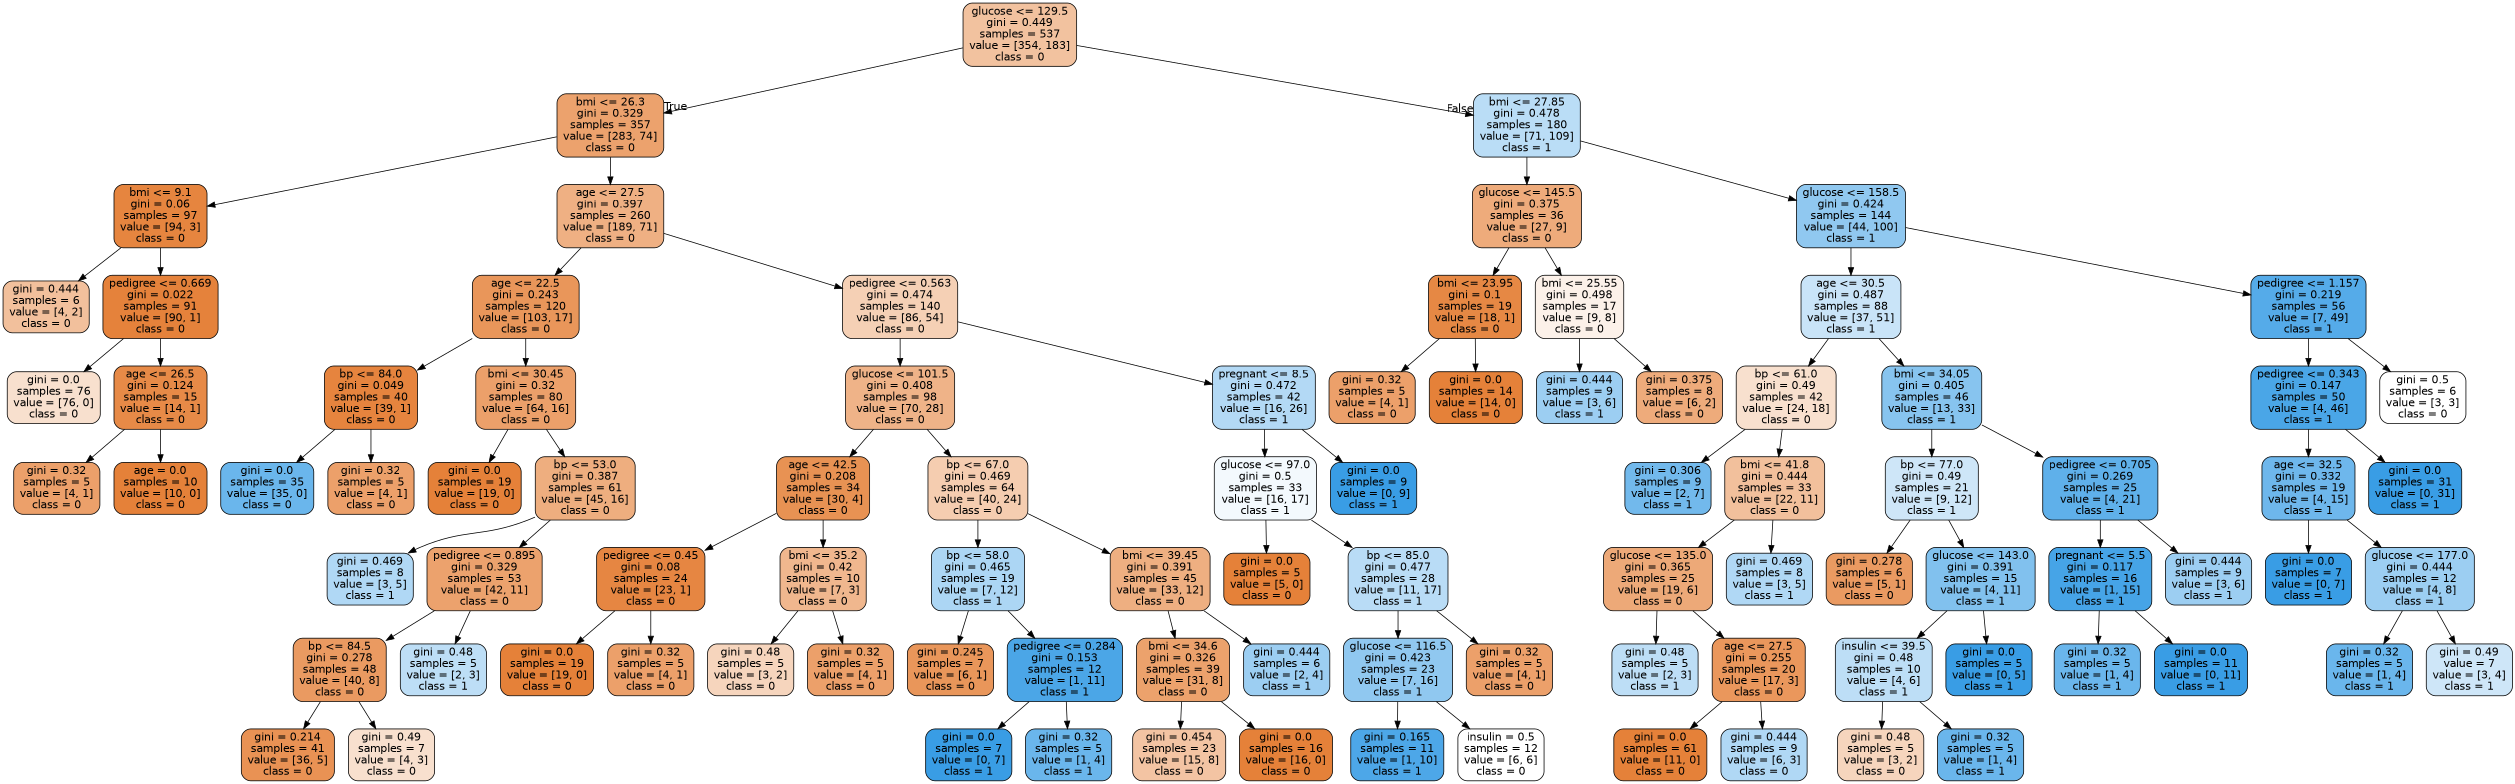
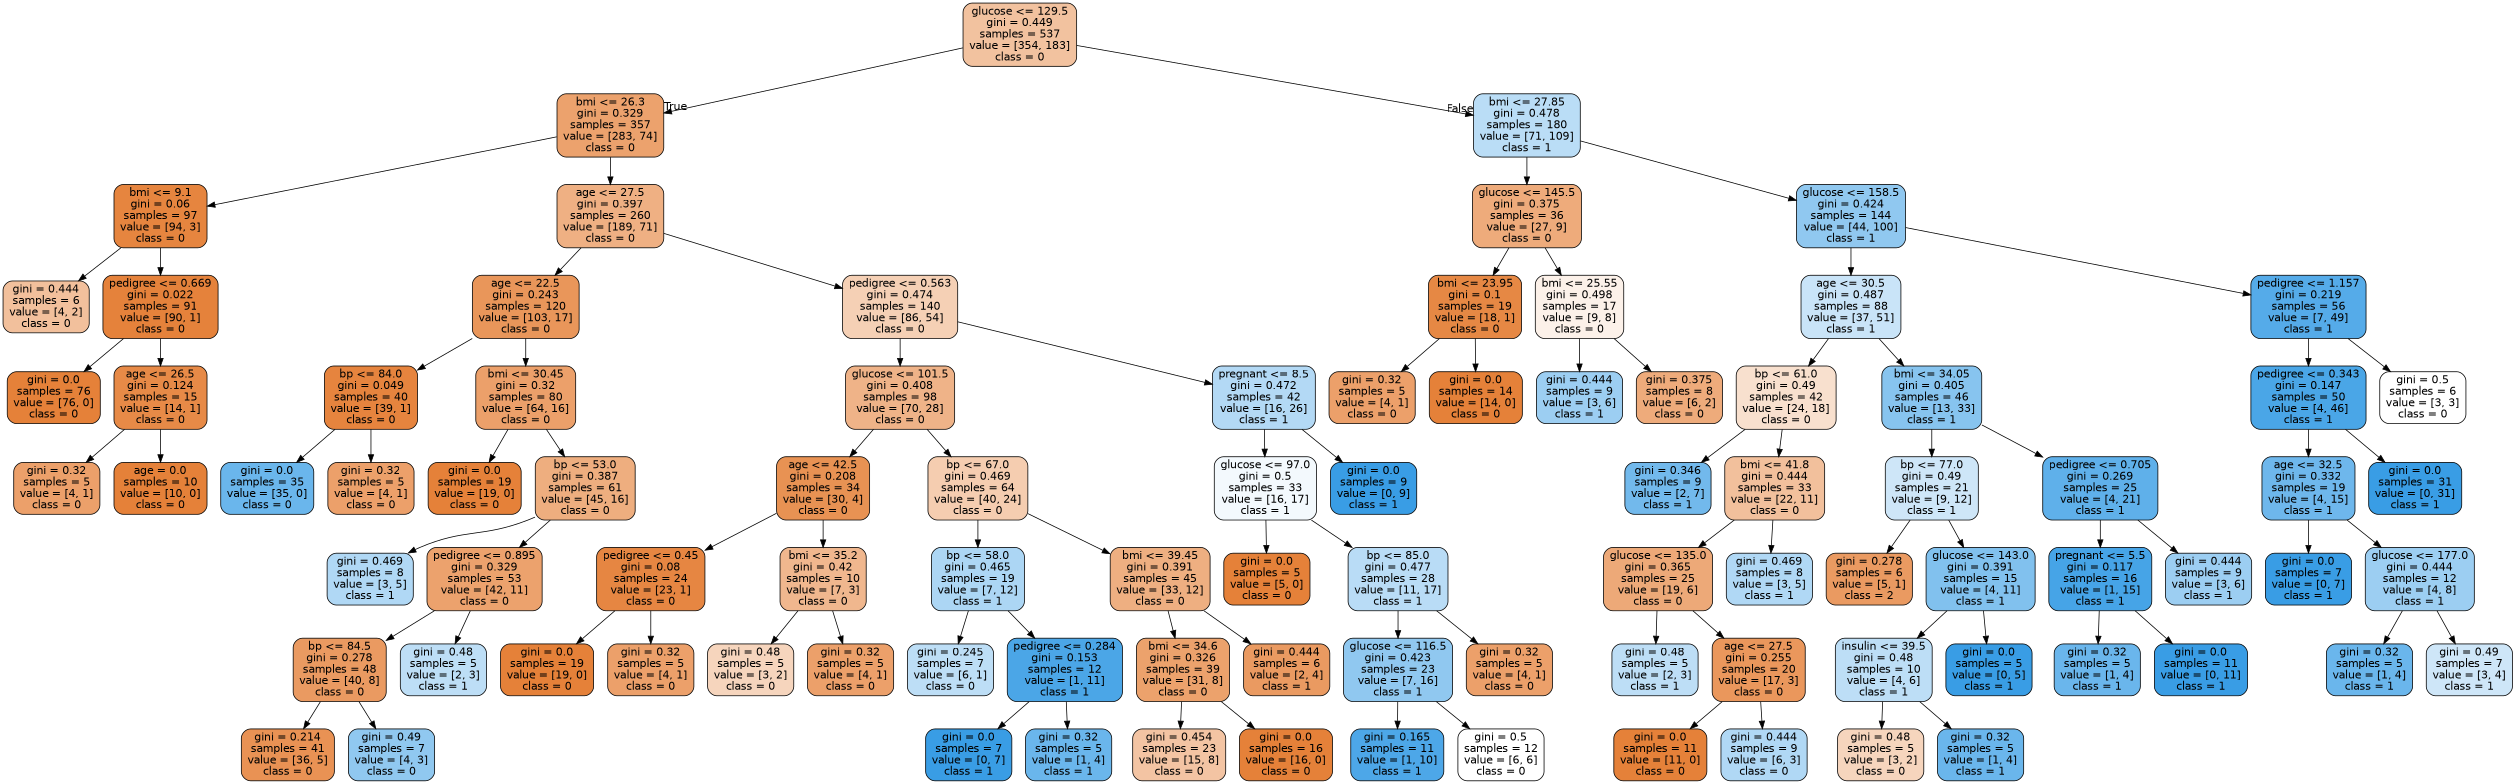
node "gini = 0.0 samples = 76 value = [76, 0] class = 0": fillcolor #f8e0ce -> #e58139
node "gini = 0.306 samples = 9 value = [2, 7] class = 1": label "gini = 0.306 samples = 9 value = [2, 7] class = 1" -> "gini = 0.346 samples = 9 value = [2, 7] class = 1"
node "gini = 0.278 samples = 6 value = [5, 1] class = 0": label "gini = 0.278 samples = 6 value = [5, 1] class = 0" -> "gini = 0.278 samples = 6 value = [5, 1] class = 2"
node "gini = 0.245 samples = 7 value = [6, 1] class = 0": fillcolor #e9965a -> #bddef6
node "gini = 0.444 samples = 6 value = [2, 4] class = 1": fillcolor #9ccef2 -> #ea9a61
node "gini = 0.49 value = 7 value = [3, 4] class = 1": label "gini = 0.49 value = 7 value = [3, 4] class = 1" -> "gini = 0.49 samples = 7 value = [3, 4] class = 1"
node "gini = 0.49 samples = 7 value = [4, 3] class = 0": fillcolor #f8e0ce -> #90c8f0
node "insulin = 0.5 samples = 12 value = [6, 6] class = 0": label "insulin = 0.5 samples = 12 value = [6, 6] class = 0" -> "gini = 0.5 samples = 12 value = [6, 6] class = 0"
node "gini = 0.0 samples = 61 value = [11, 0] class = 0": label "gini = 0.0 samples = 61 value = [11, 0] class = 0" -> "gini = 0.0 samples = 11 value = [11, 0] class = 0"
